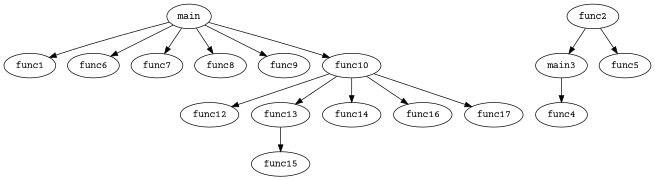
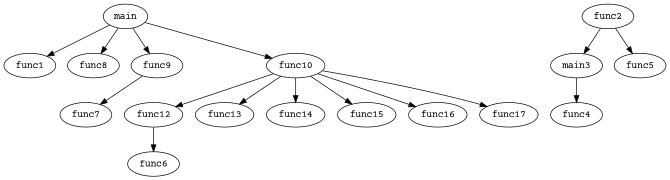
edge "main" -> "func7": now "func9" -> "func7"
edge "main" -> "func6": now "func12" -> "func6"
edge "func13" -> "func15": now "func10" -> "func15"
